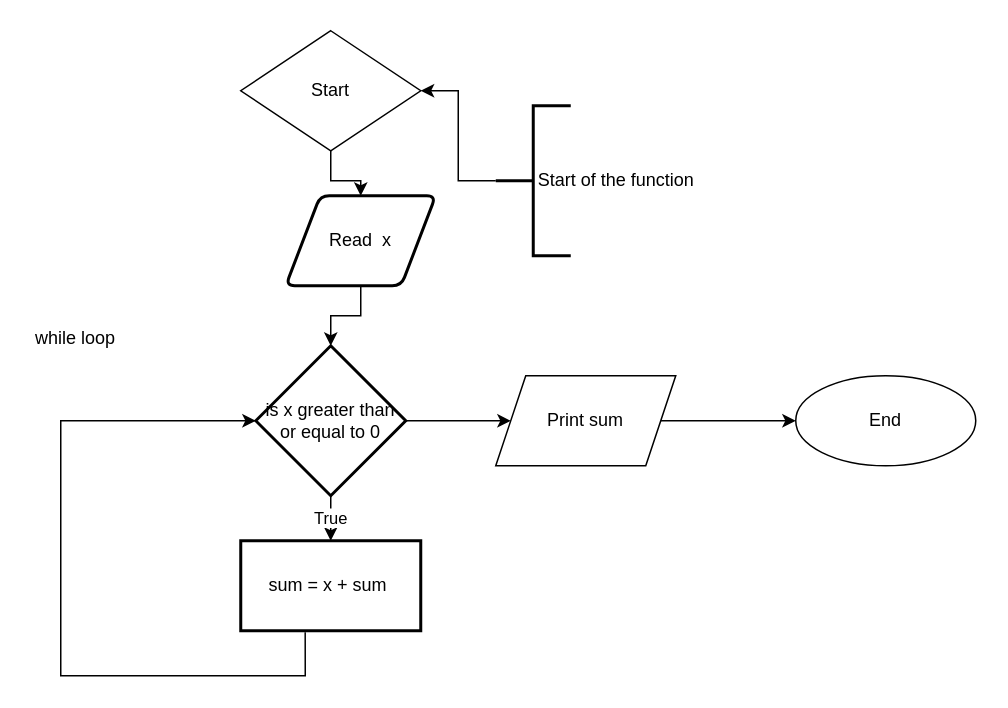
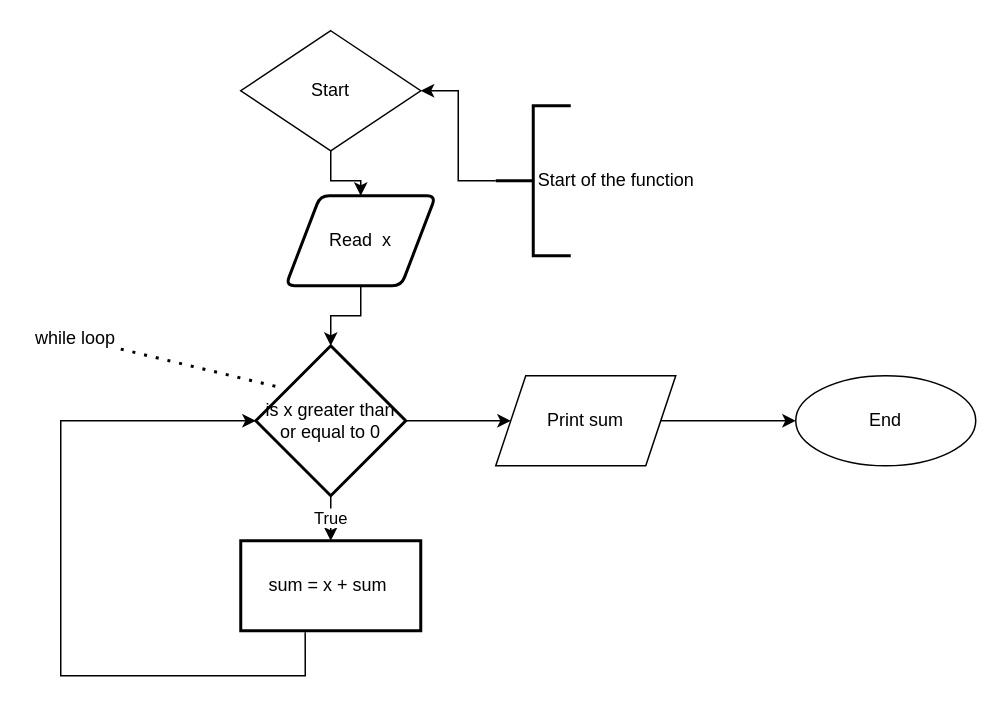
edge "while loop" -- "is x greater than or equal to 0": added
